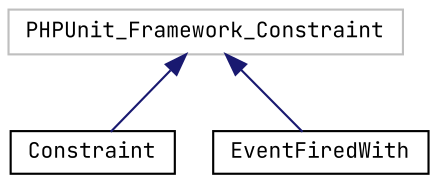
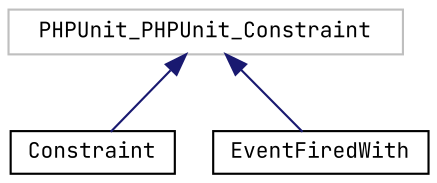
node "PHPUnit_Framework_Constraint": label "PHPUnit_Framework_Constraint" -> "PHPUnit_PHPUnit_Constraint"
